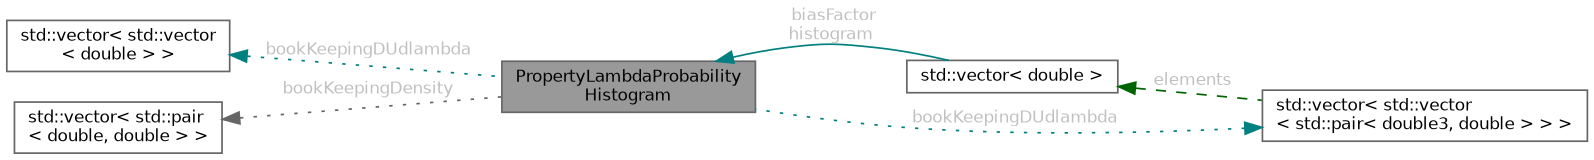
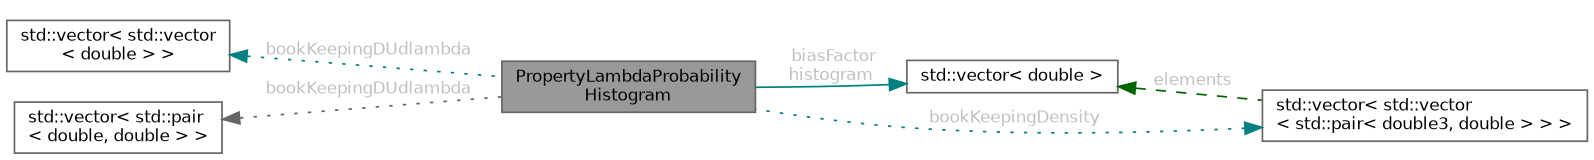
edge "std::vector< double >" -> "PropertyLambdaProbability Histogram": reversed
edge "PropertyLambdaProbability Histogram" -> "std::vector< std::pair < double, double > >": label " bookKeepingDensity" -> " bookKeepingDUdlambda"
edge "PropertyLambdaProbability Histogram" -> "std::vector< std::vector < std::pair< double3, double > > >": label " bookKeepingDUdlambda" -> " bookKeepingDensity"
